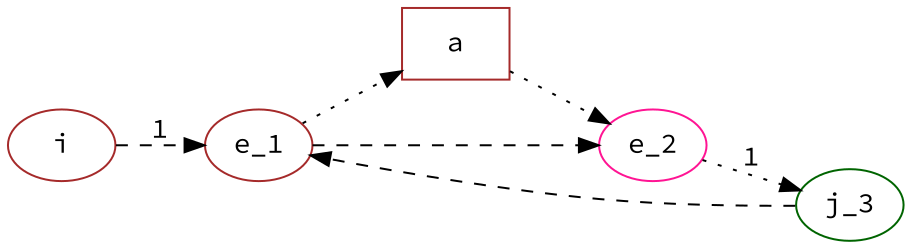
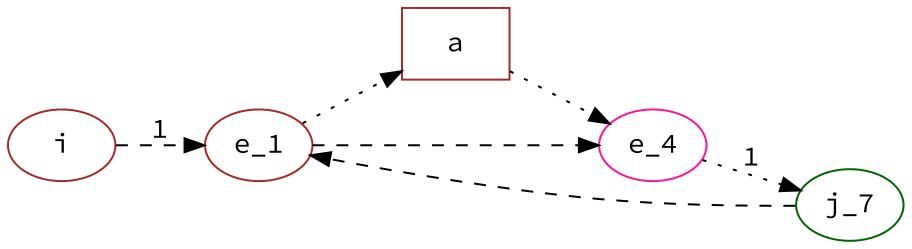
node "e_2": label "e_2" -> "e_4"
node "j_3": label "j_3" -> "j_7"
